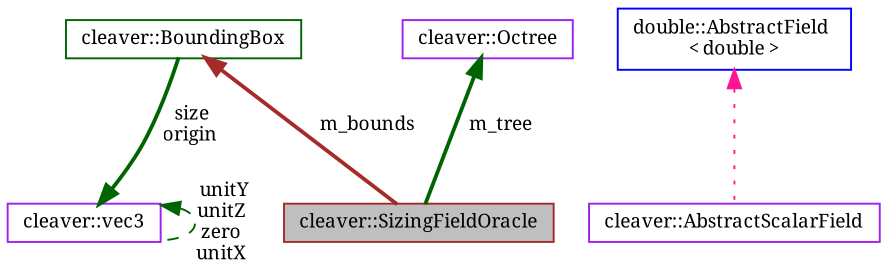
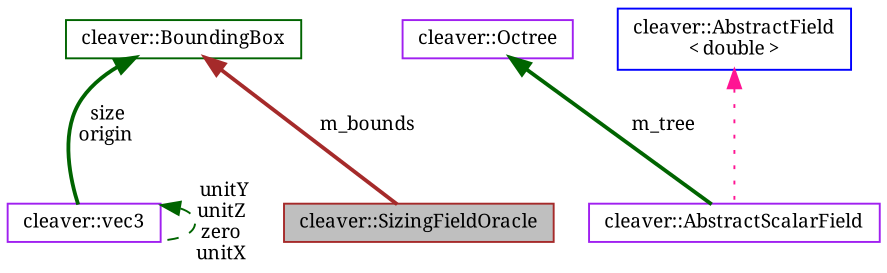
node "double::AbstractField < double >": label "double::AbstractField < double >" -> "cleaver::AbstractField < double >"
edge "cleaver::BoundingBox" -> "cleaver::vec3": reversed
edge "cleaver::SizingFieldOracle" -> "cleaver::Octree": now "cleaver::AbstractScalarField" -> "cleaver::Octree"
